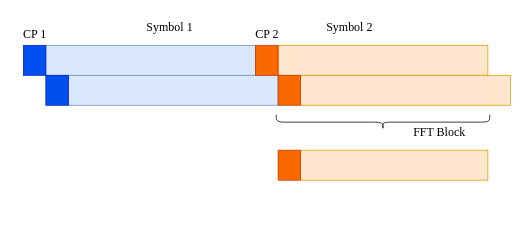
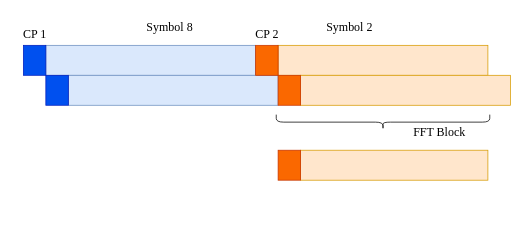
node "Symbol 1": label "Symbol 1" -> "Symbol 8"
